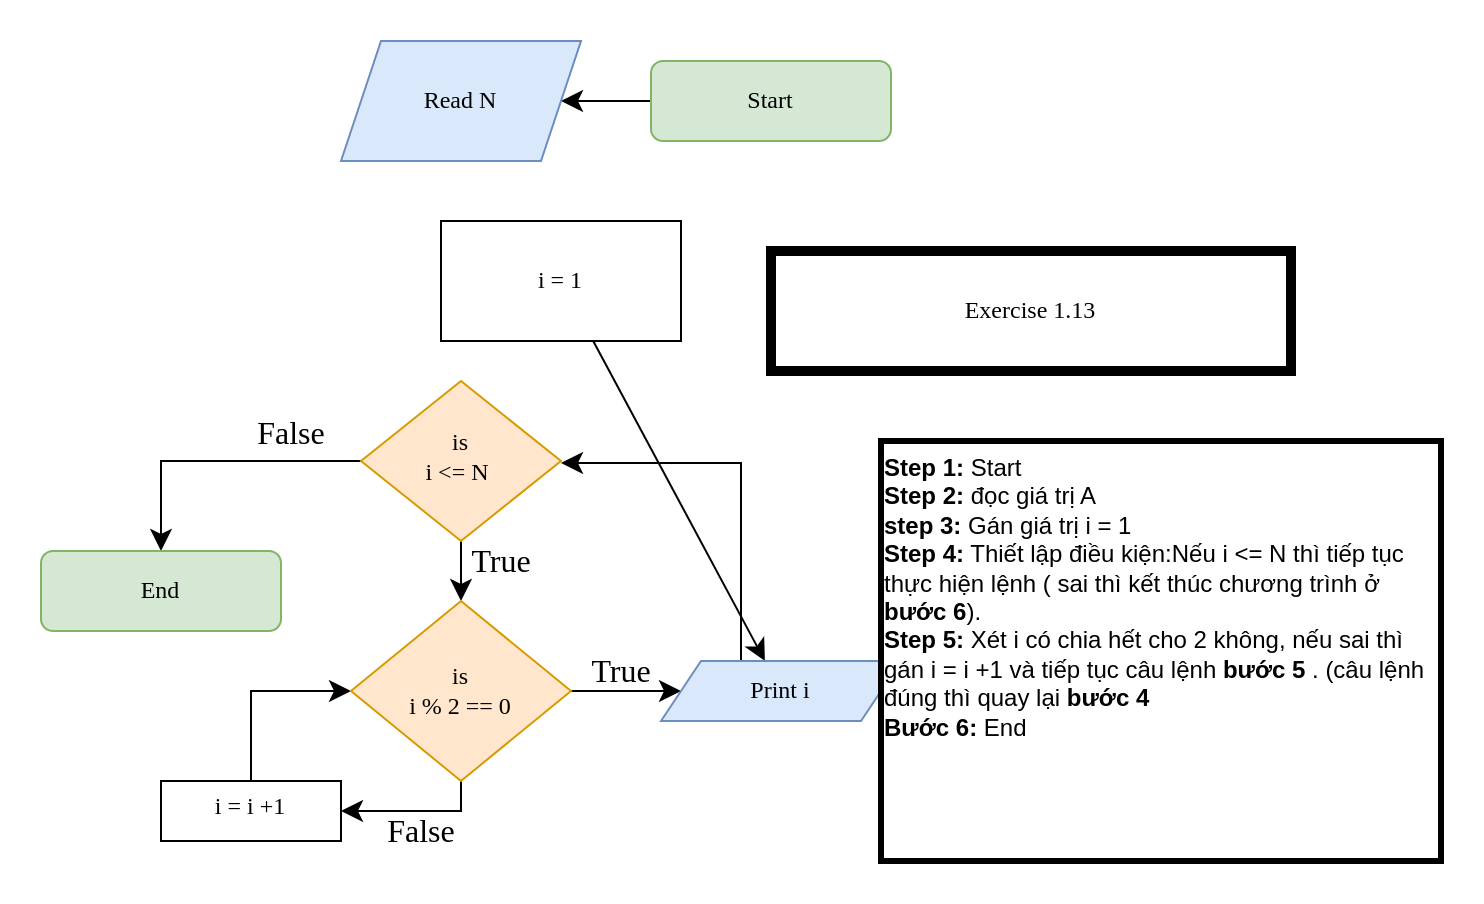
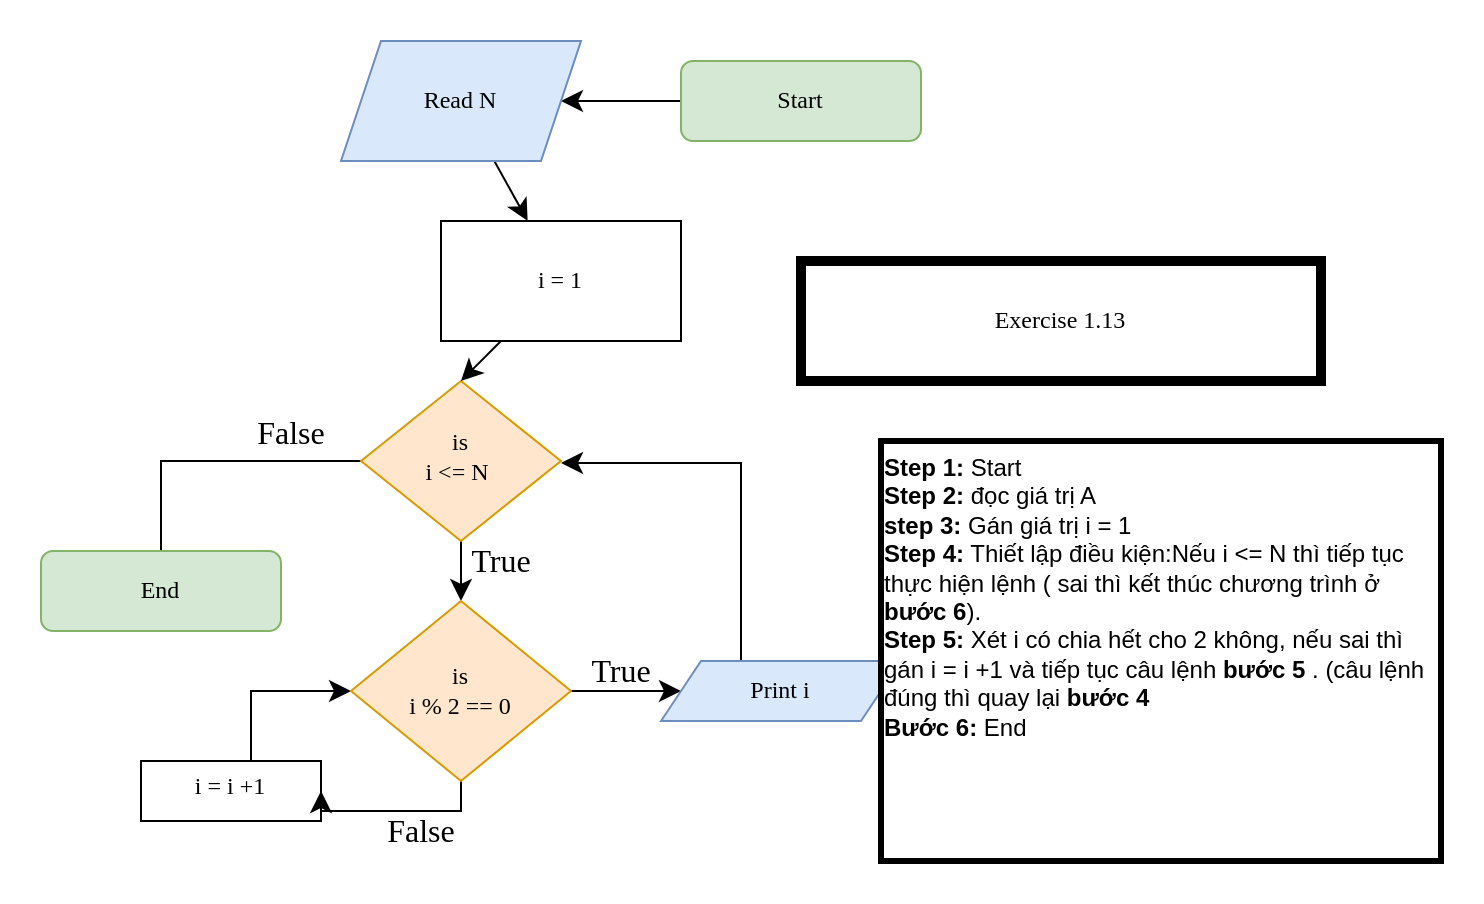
node "Start": moved (771, 101) -> (801, 101)
edge "Read N" -> "i = 1": added
node "Exercise 1.13": moved (1031, 311) -> (1061, 321)
edge "i = 1" -> "Print i": now "i = 1" -> "is i <= N"
edge "is i <= N" -> "End": arrowhead classic -> none
node "i = i +1": moved (251, 811) -> (231, 791)
